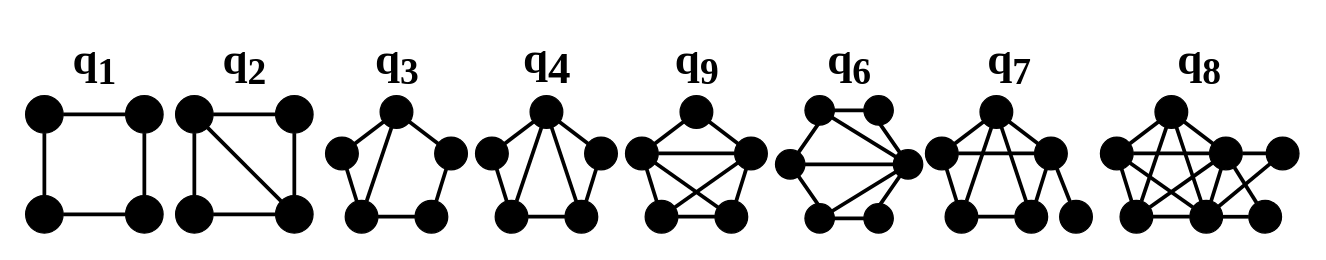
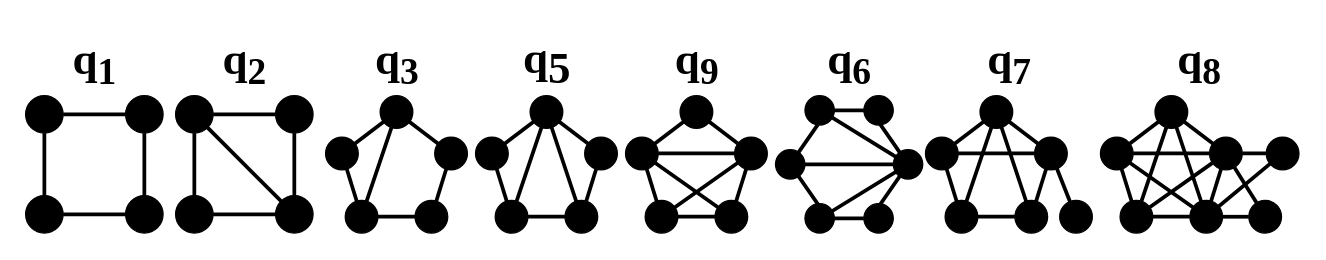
node "q4": label "q4" -> "q5"
